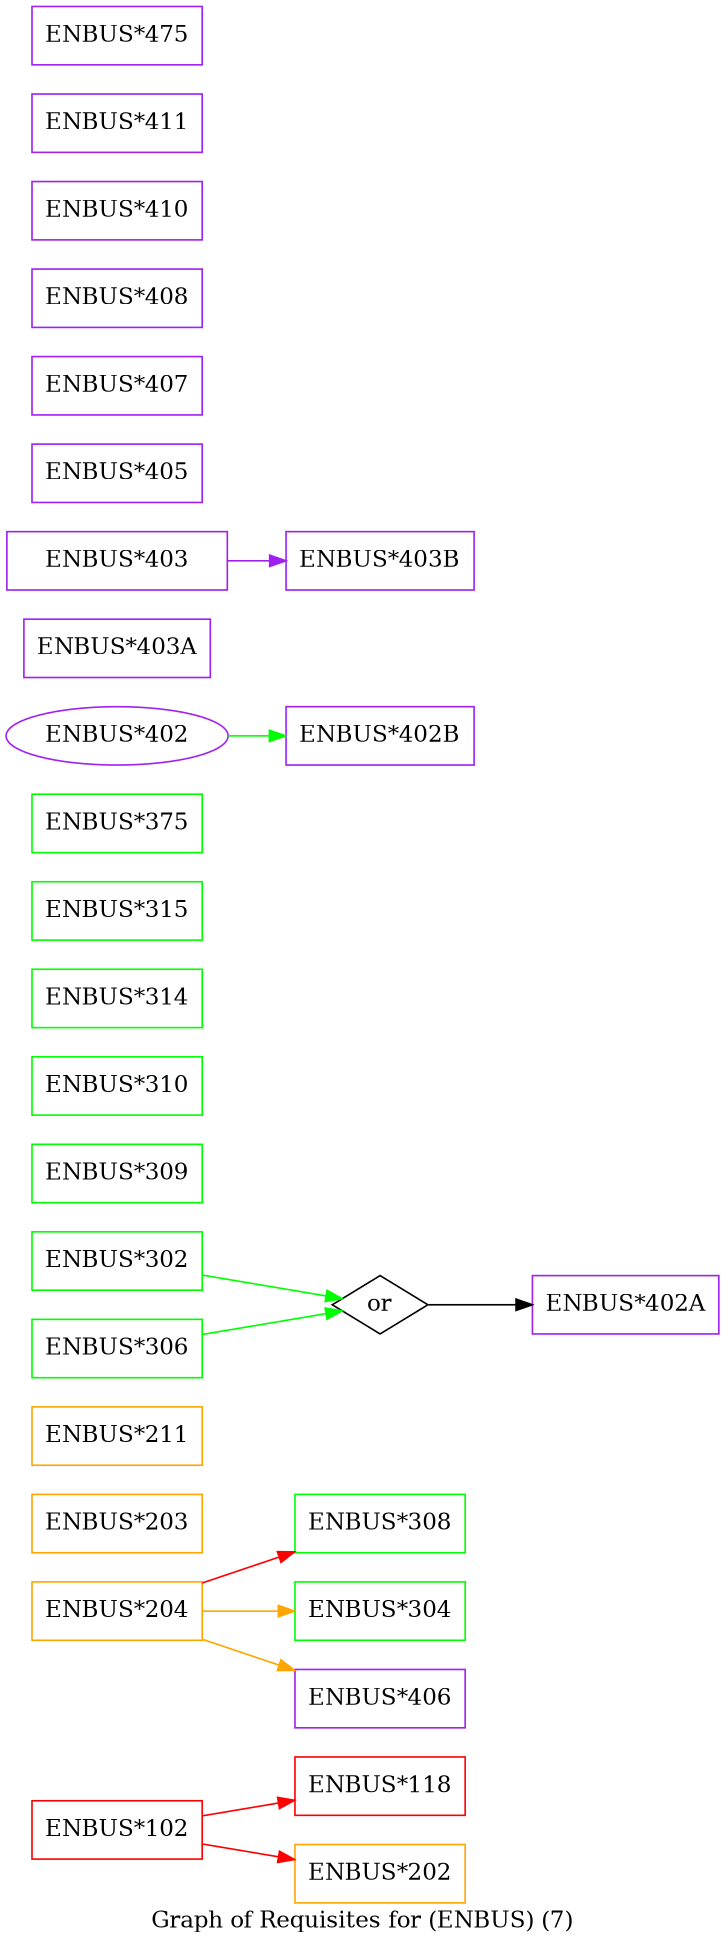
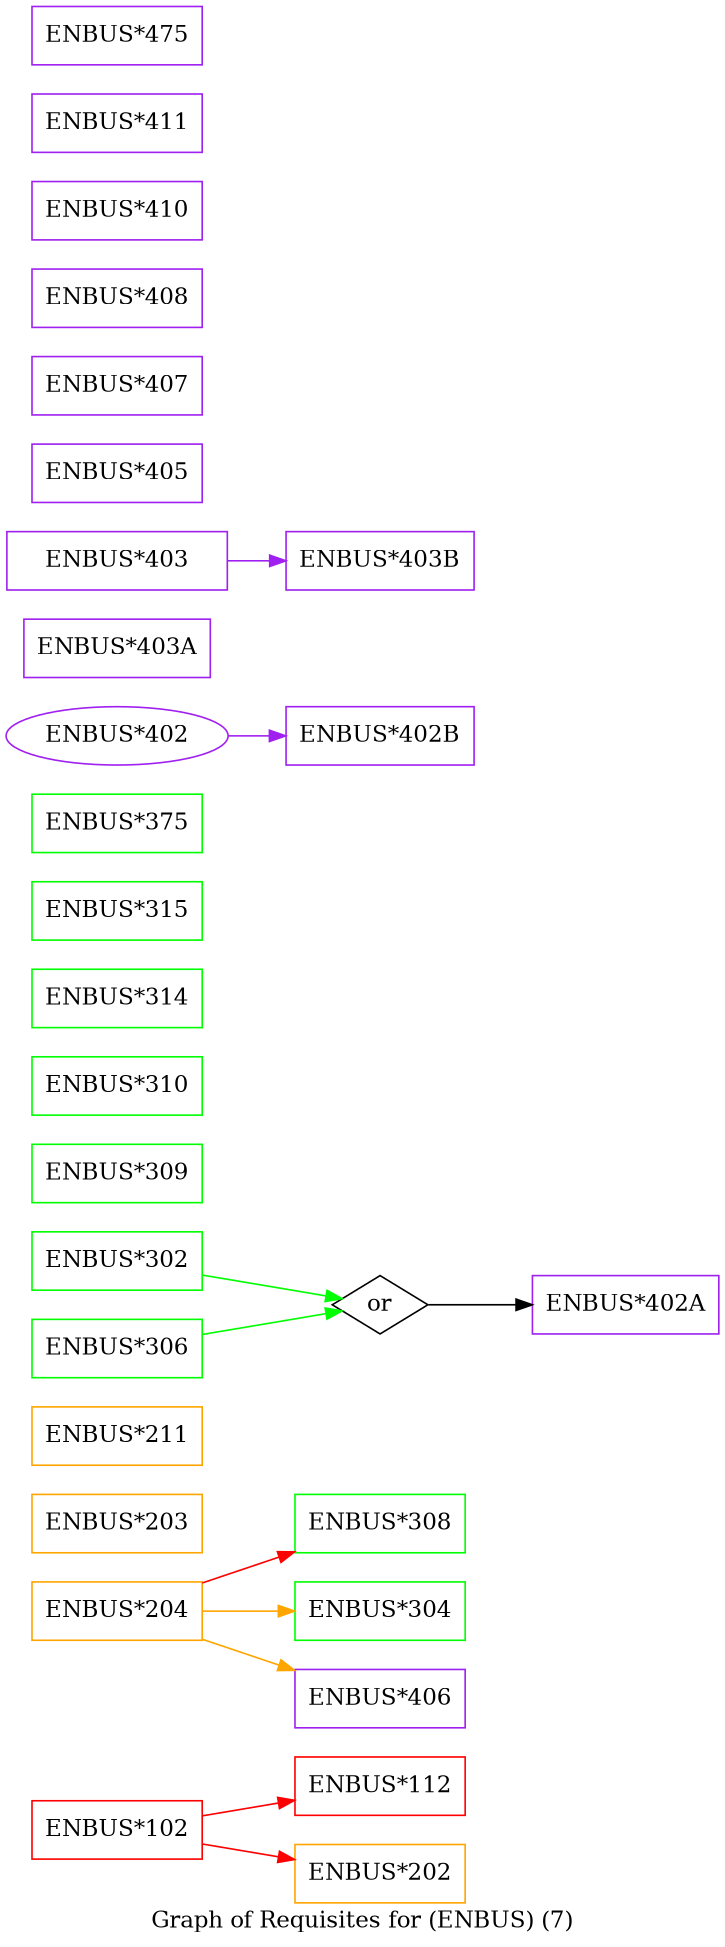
edge "ENBUS*402" -> "ENBUS*402B": color green -> purple
node "ENBUS*118": label "ENBUS*118" -> "ENBUS*112"
